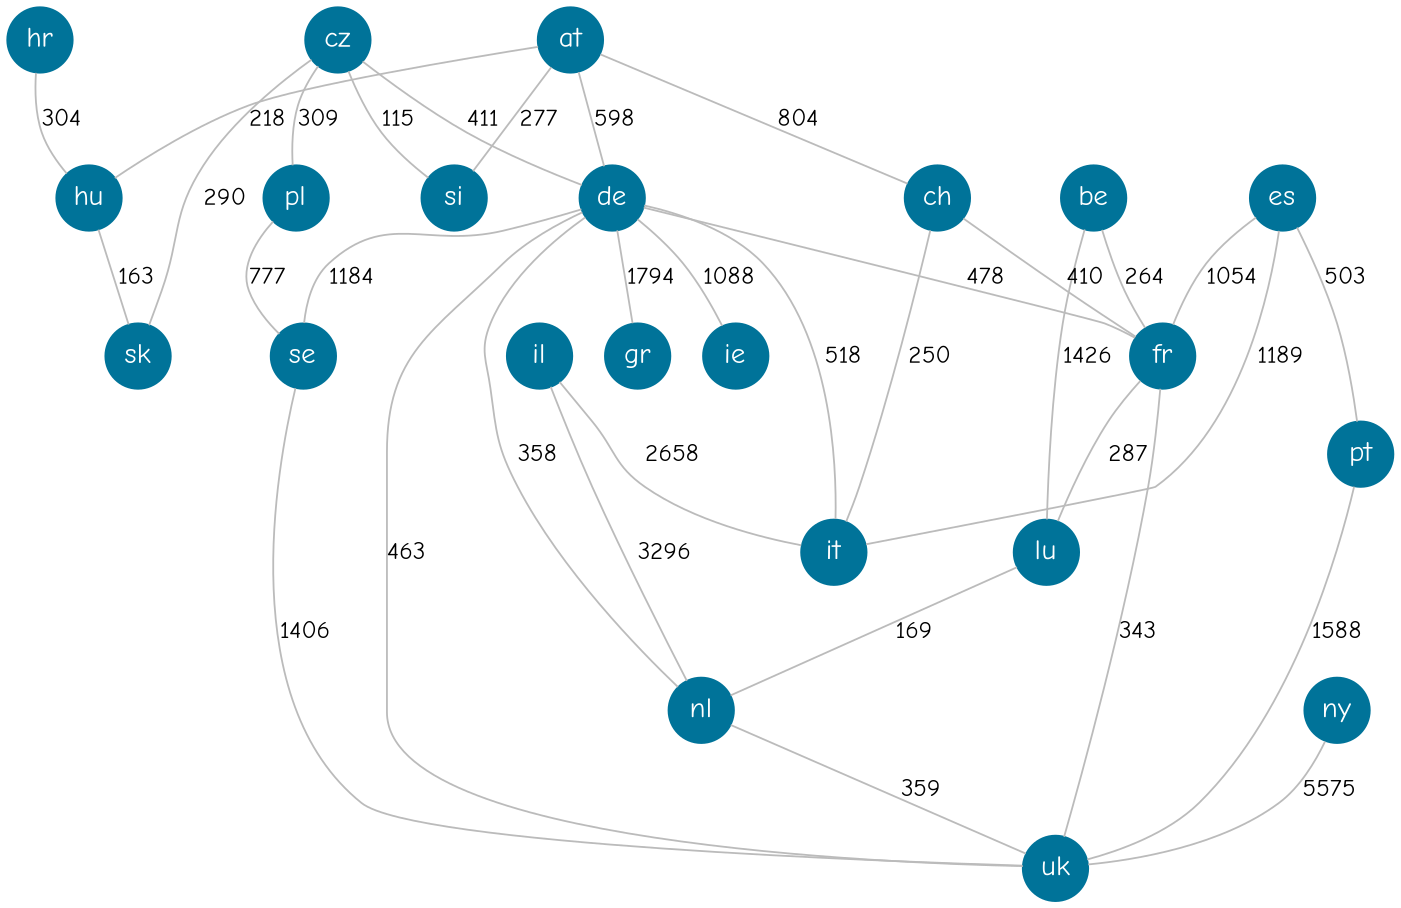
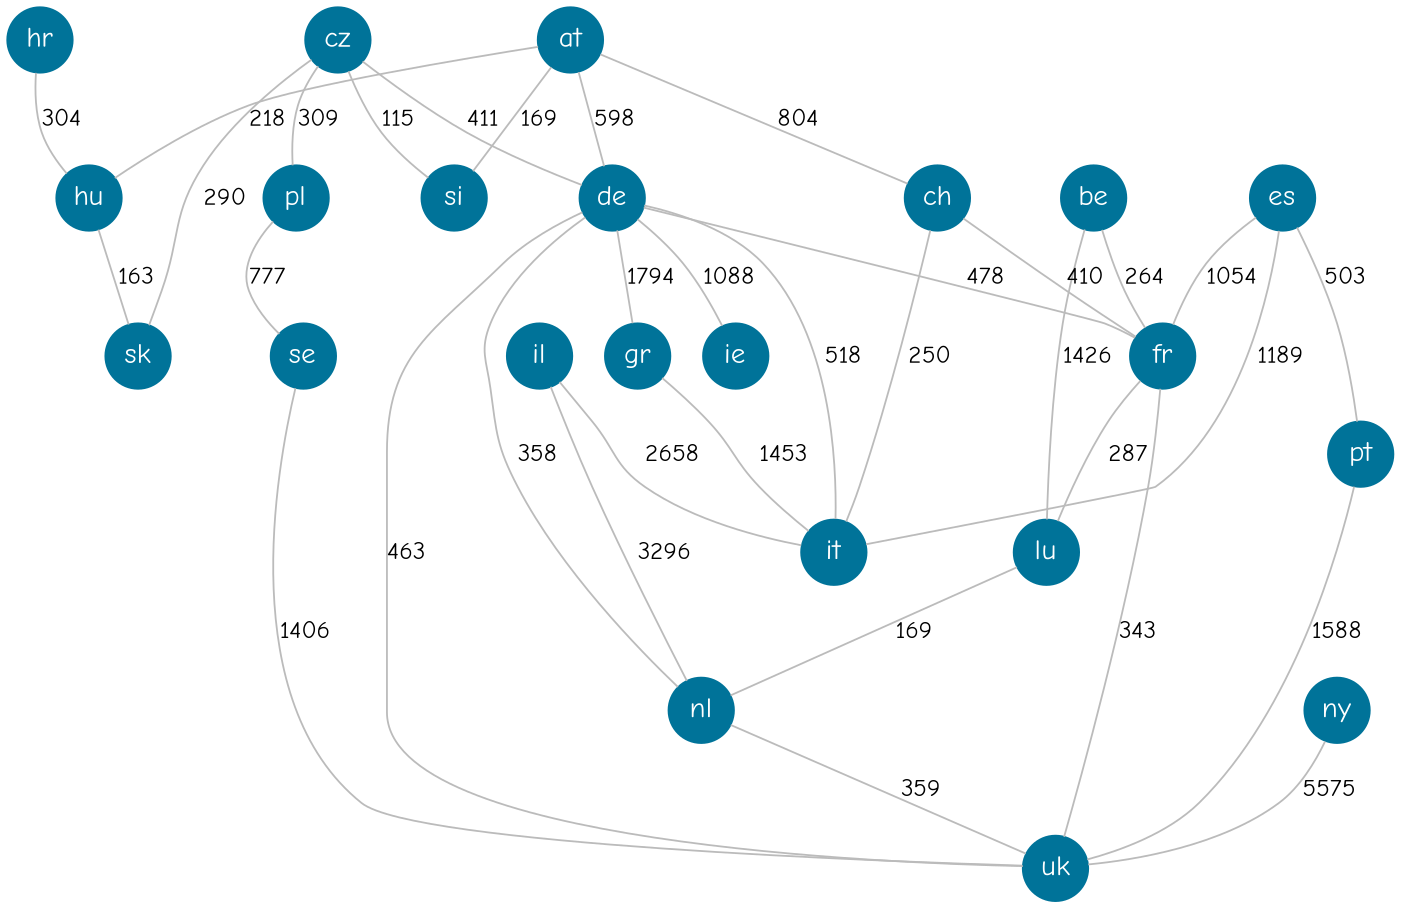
edge "at" -- "si": label "277" -> "169"
edge "de" -- "se": removed, label "1184"
edge "gr" -- "it": added, label "1453"
